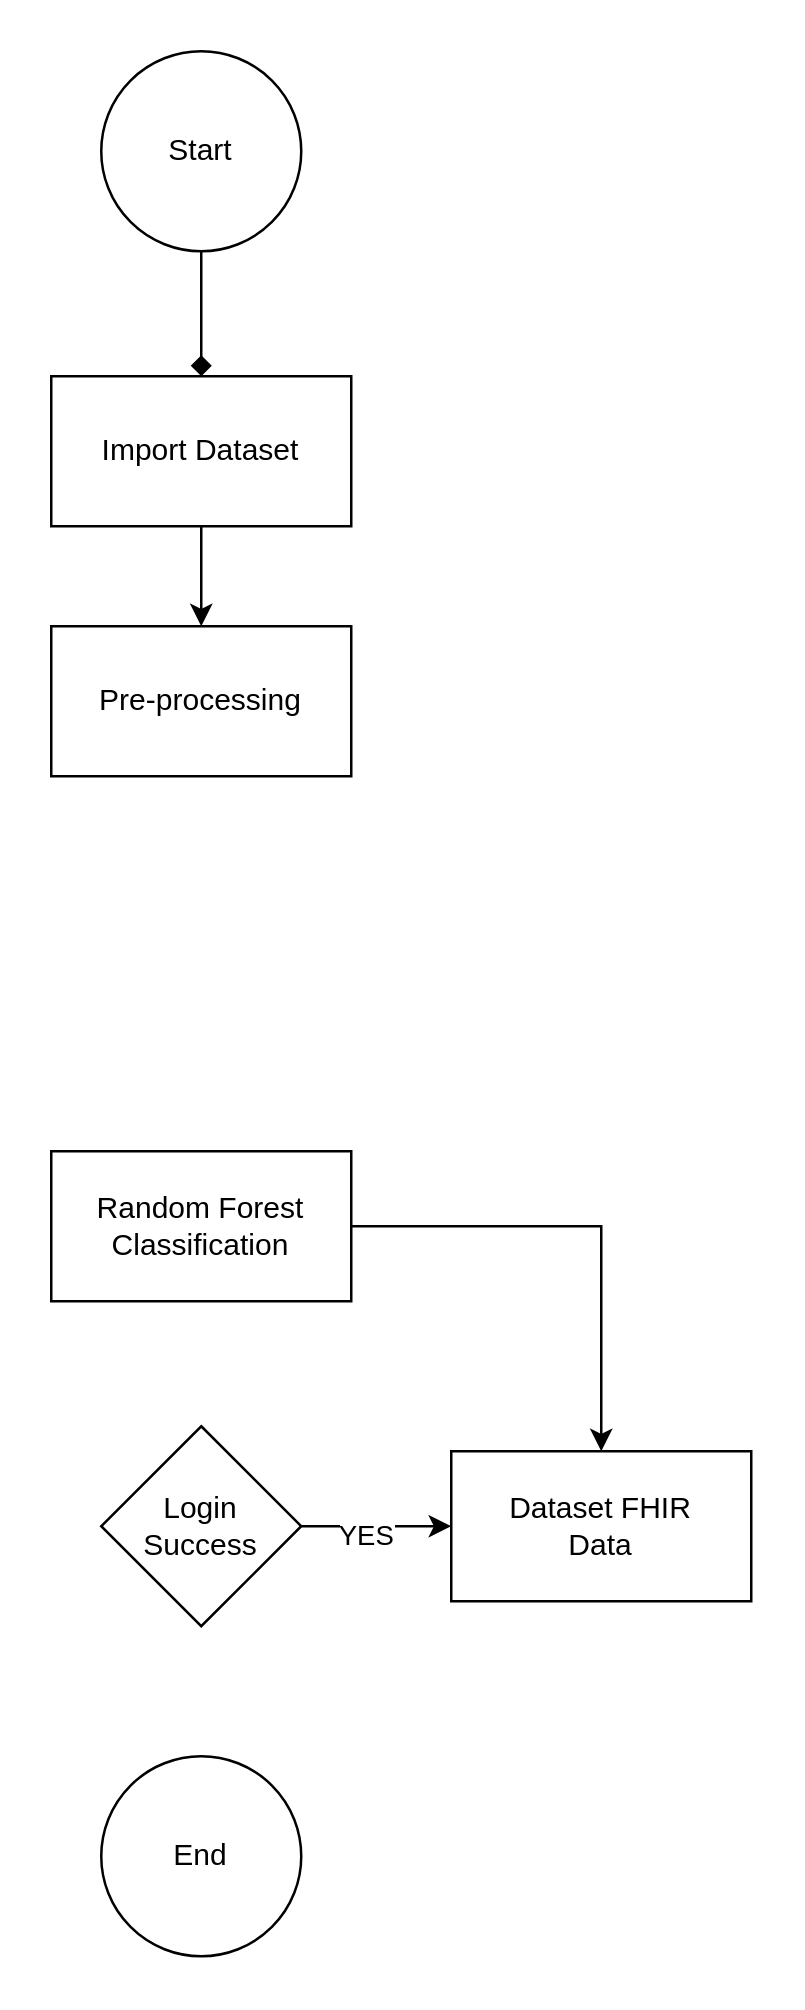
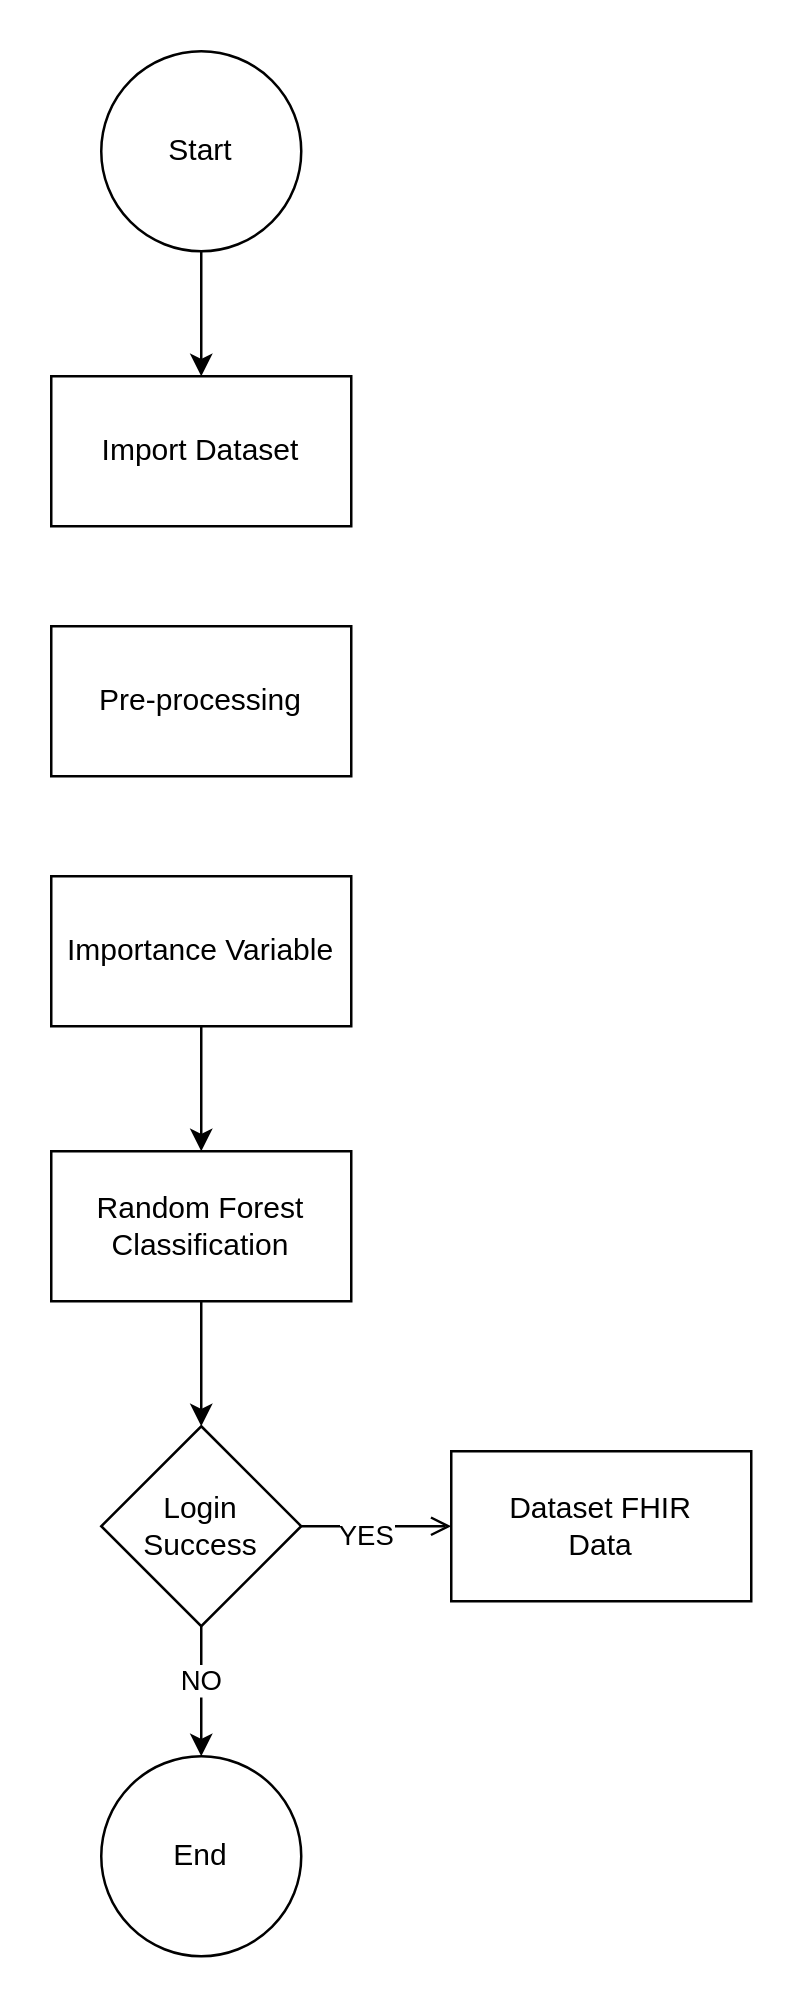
edge "Start" -> "Import Dataset": arrowhead diamond -> classic
edge "Import Dataset" -> "Pre-processing": removed
node "Importance Variable": added
edge "Importance Variable" -> "Random Forest Classification": added
edge "Random Forest Classification" -> "Dataset FHIR Data": now "Random Forest Classification" -> "Login Success"
edge "Login Success" -> "Dataset FHIR Data": arrowhead classic -> open
edge "Login Success" -> "End": added, label "NO"
